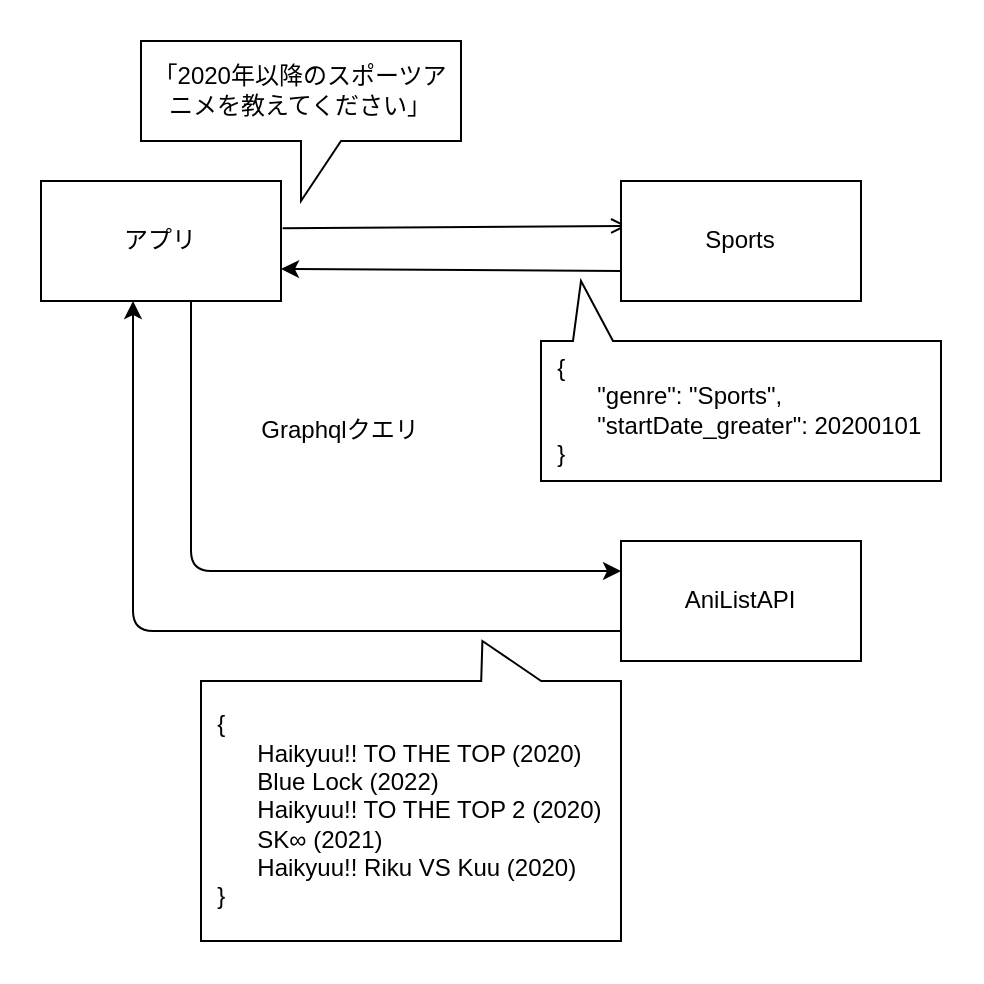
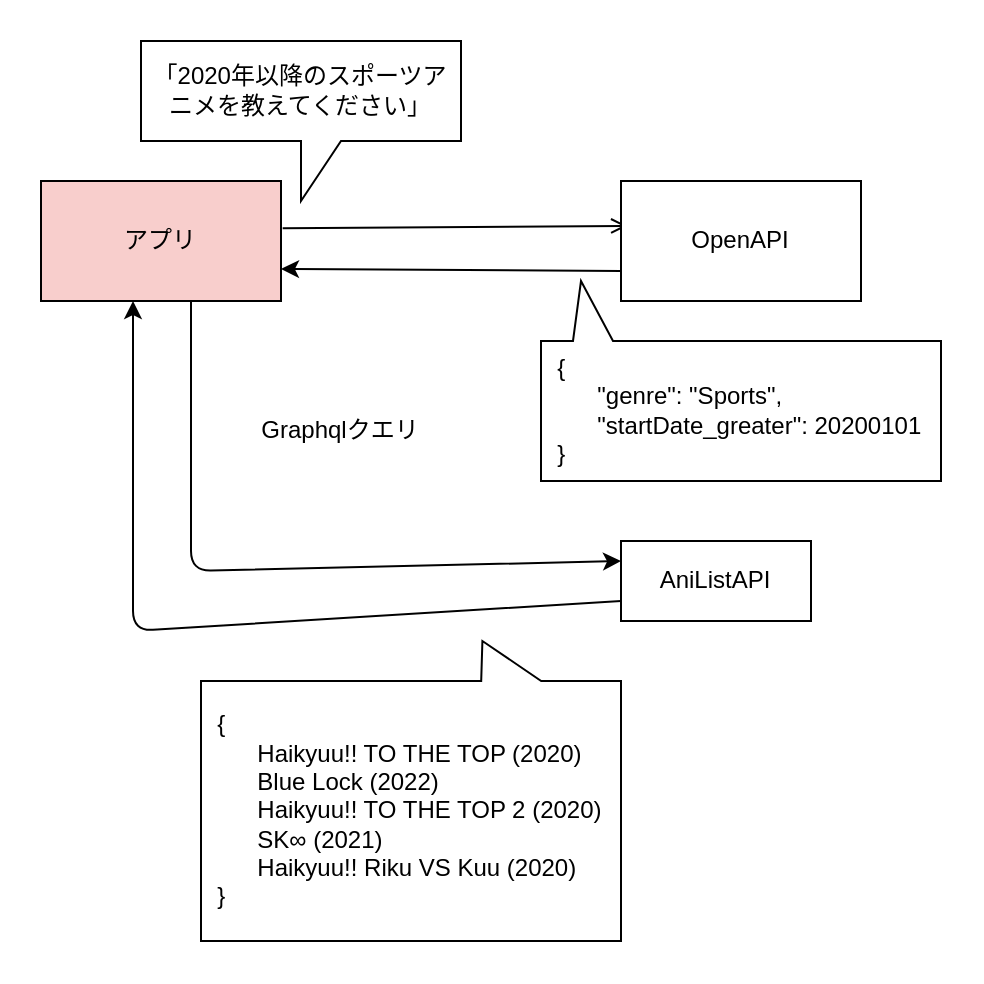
node "アプリ": fillcolor #ffffff -> #f8cecc
node "Sports": label "Sports" -> "OpenAPI"
node "AniListAPI": size 240x120 -> 190x80
